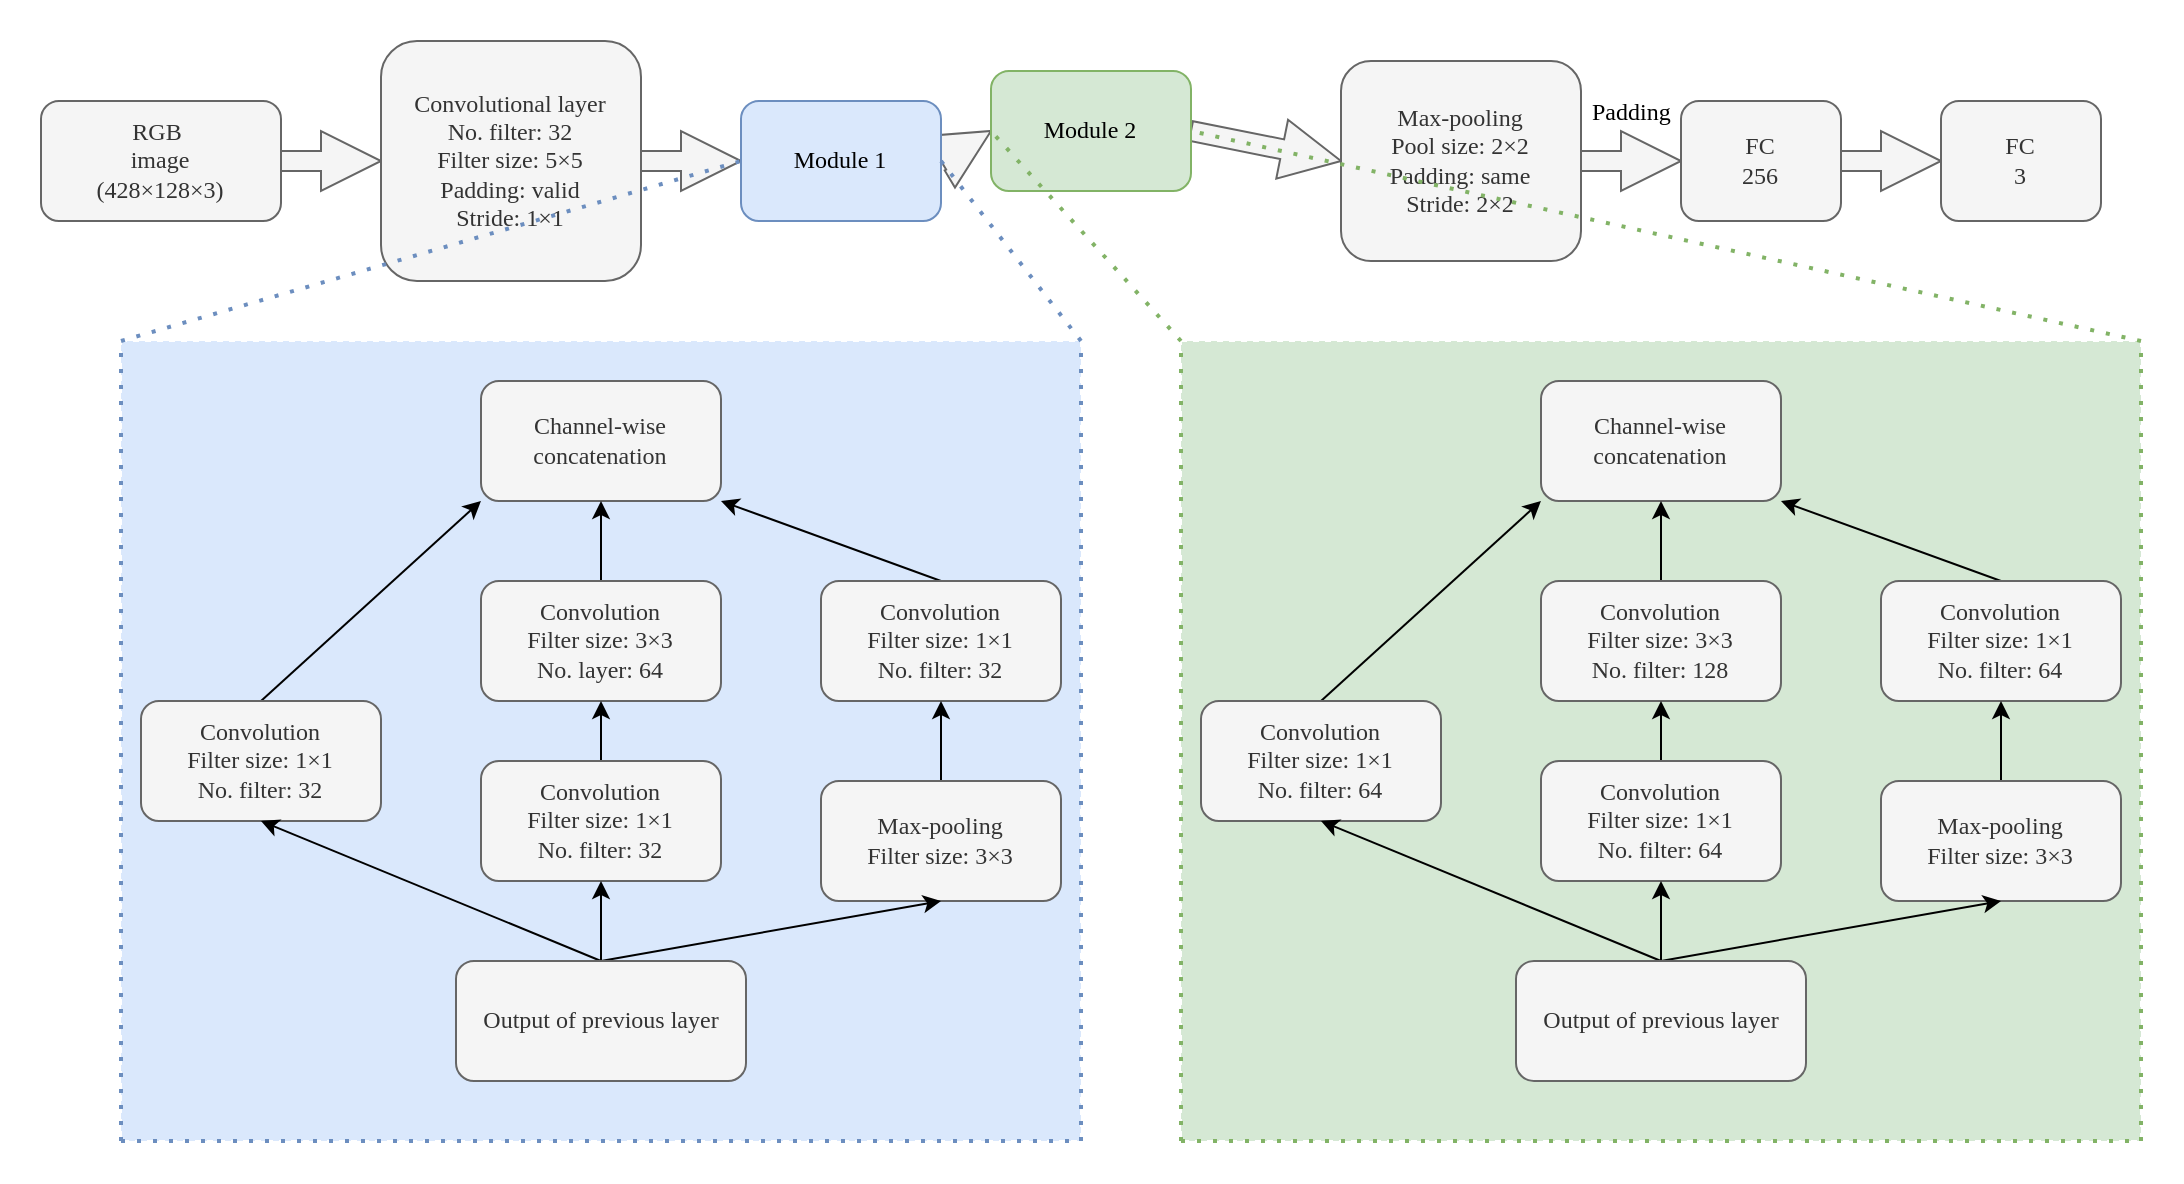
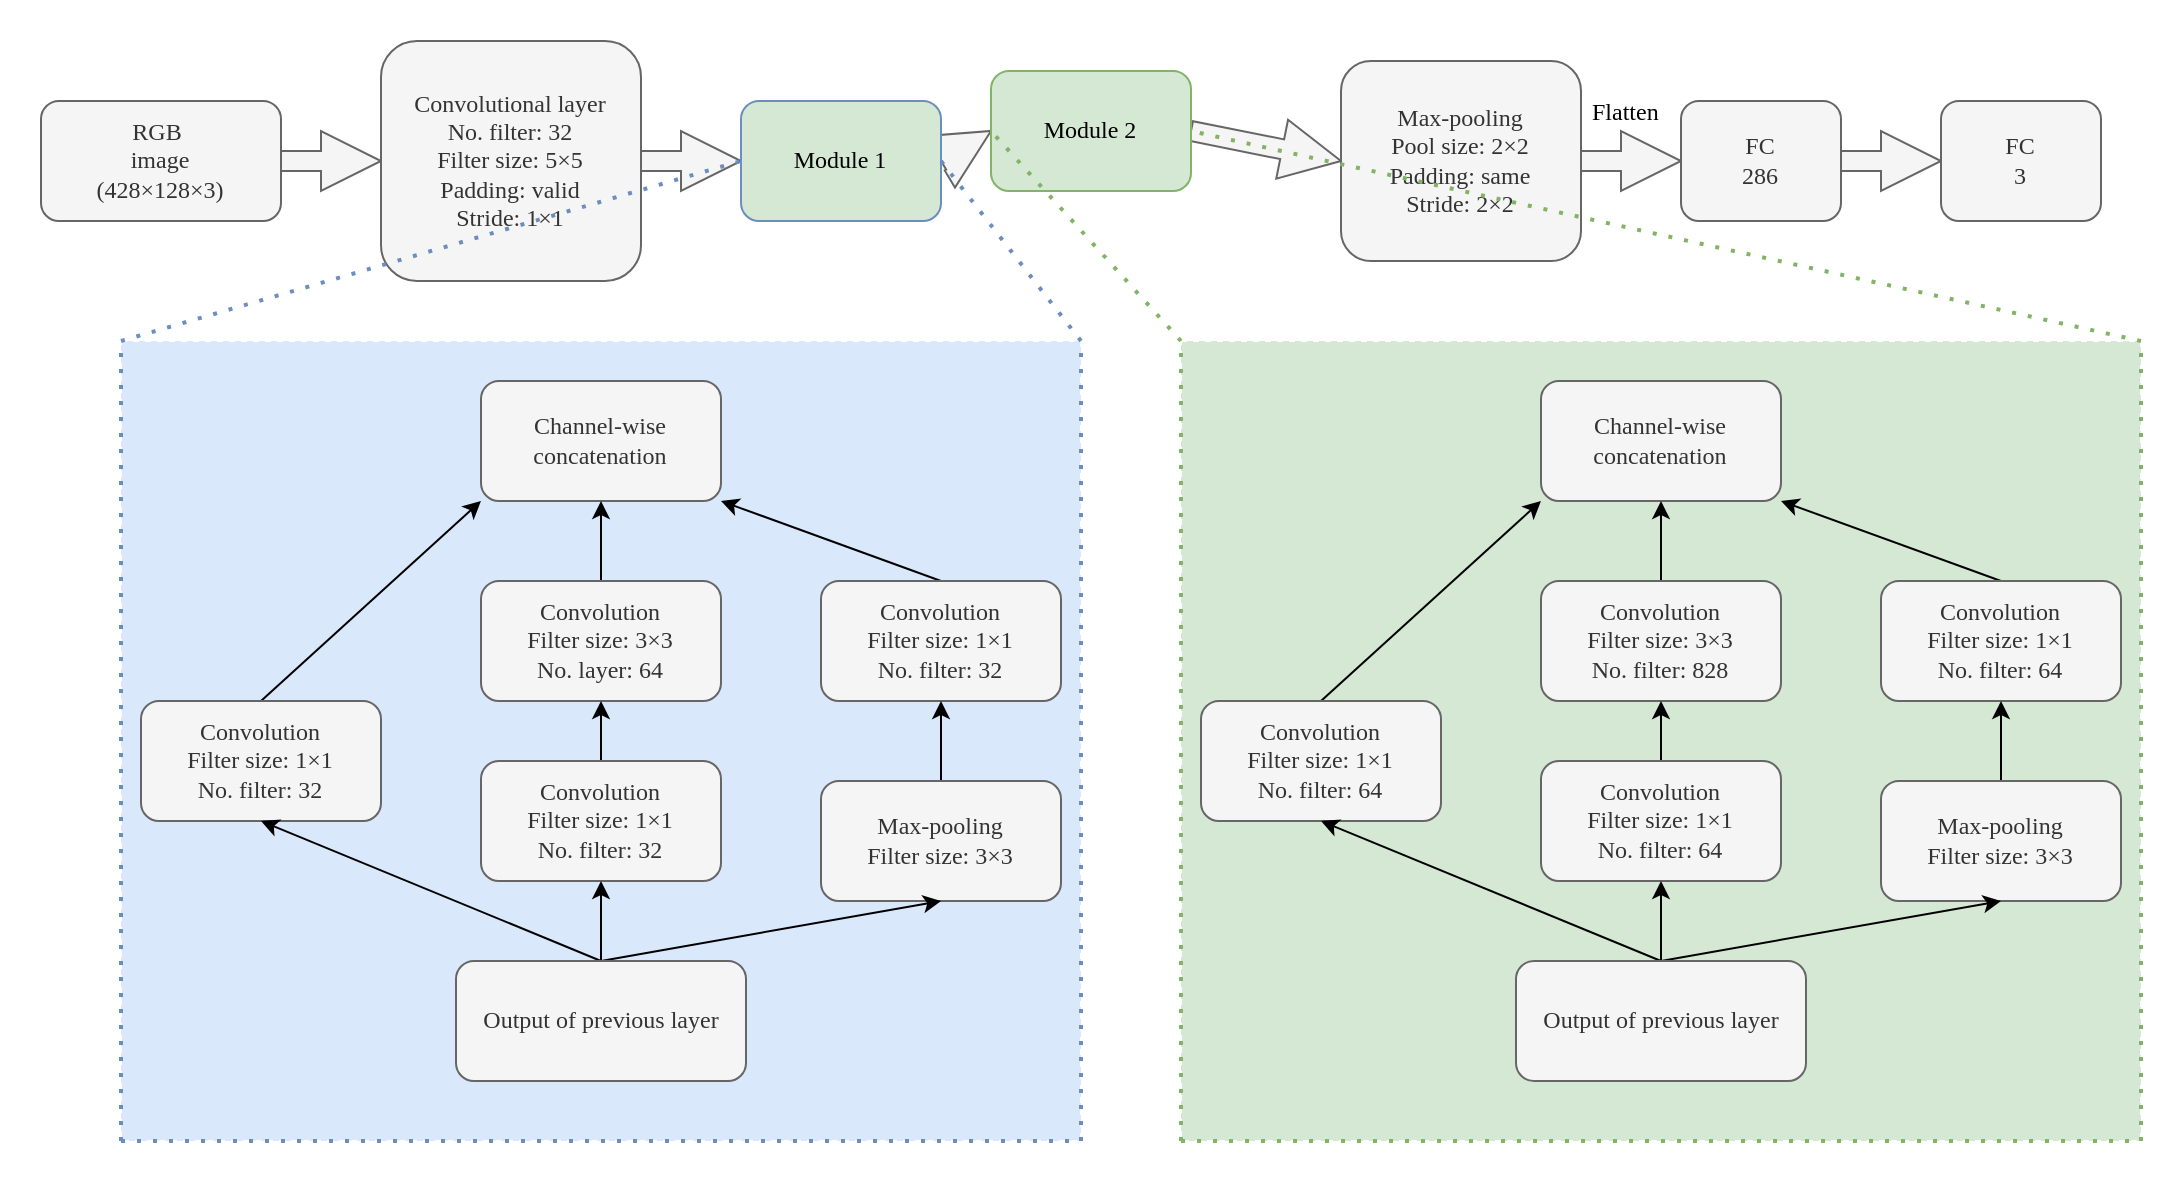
node "Padding": label "Padding" -> "Flatten"
node "Module 1": fillcolor #dae8fc -> #d5e8d4
node "FC 256": label "FC 256" -> "FC 286"
node "Convolution Filter size: 3×3 No. filter: 128": label "Convolution Filter size: 3×3 No. filter: 128" -> "Convolution Filter size: 3×3 No. filter: 828"
